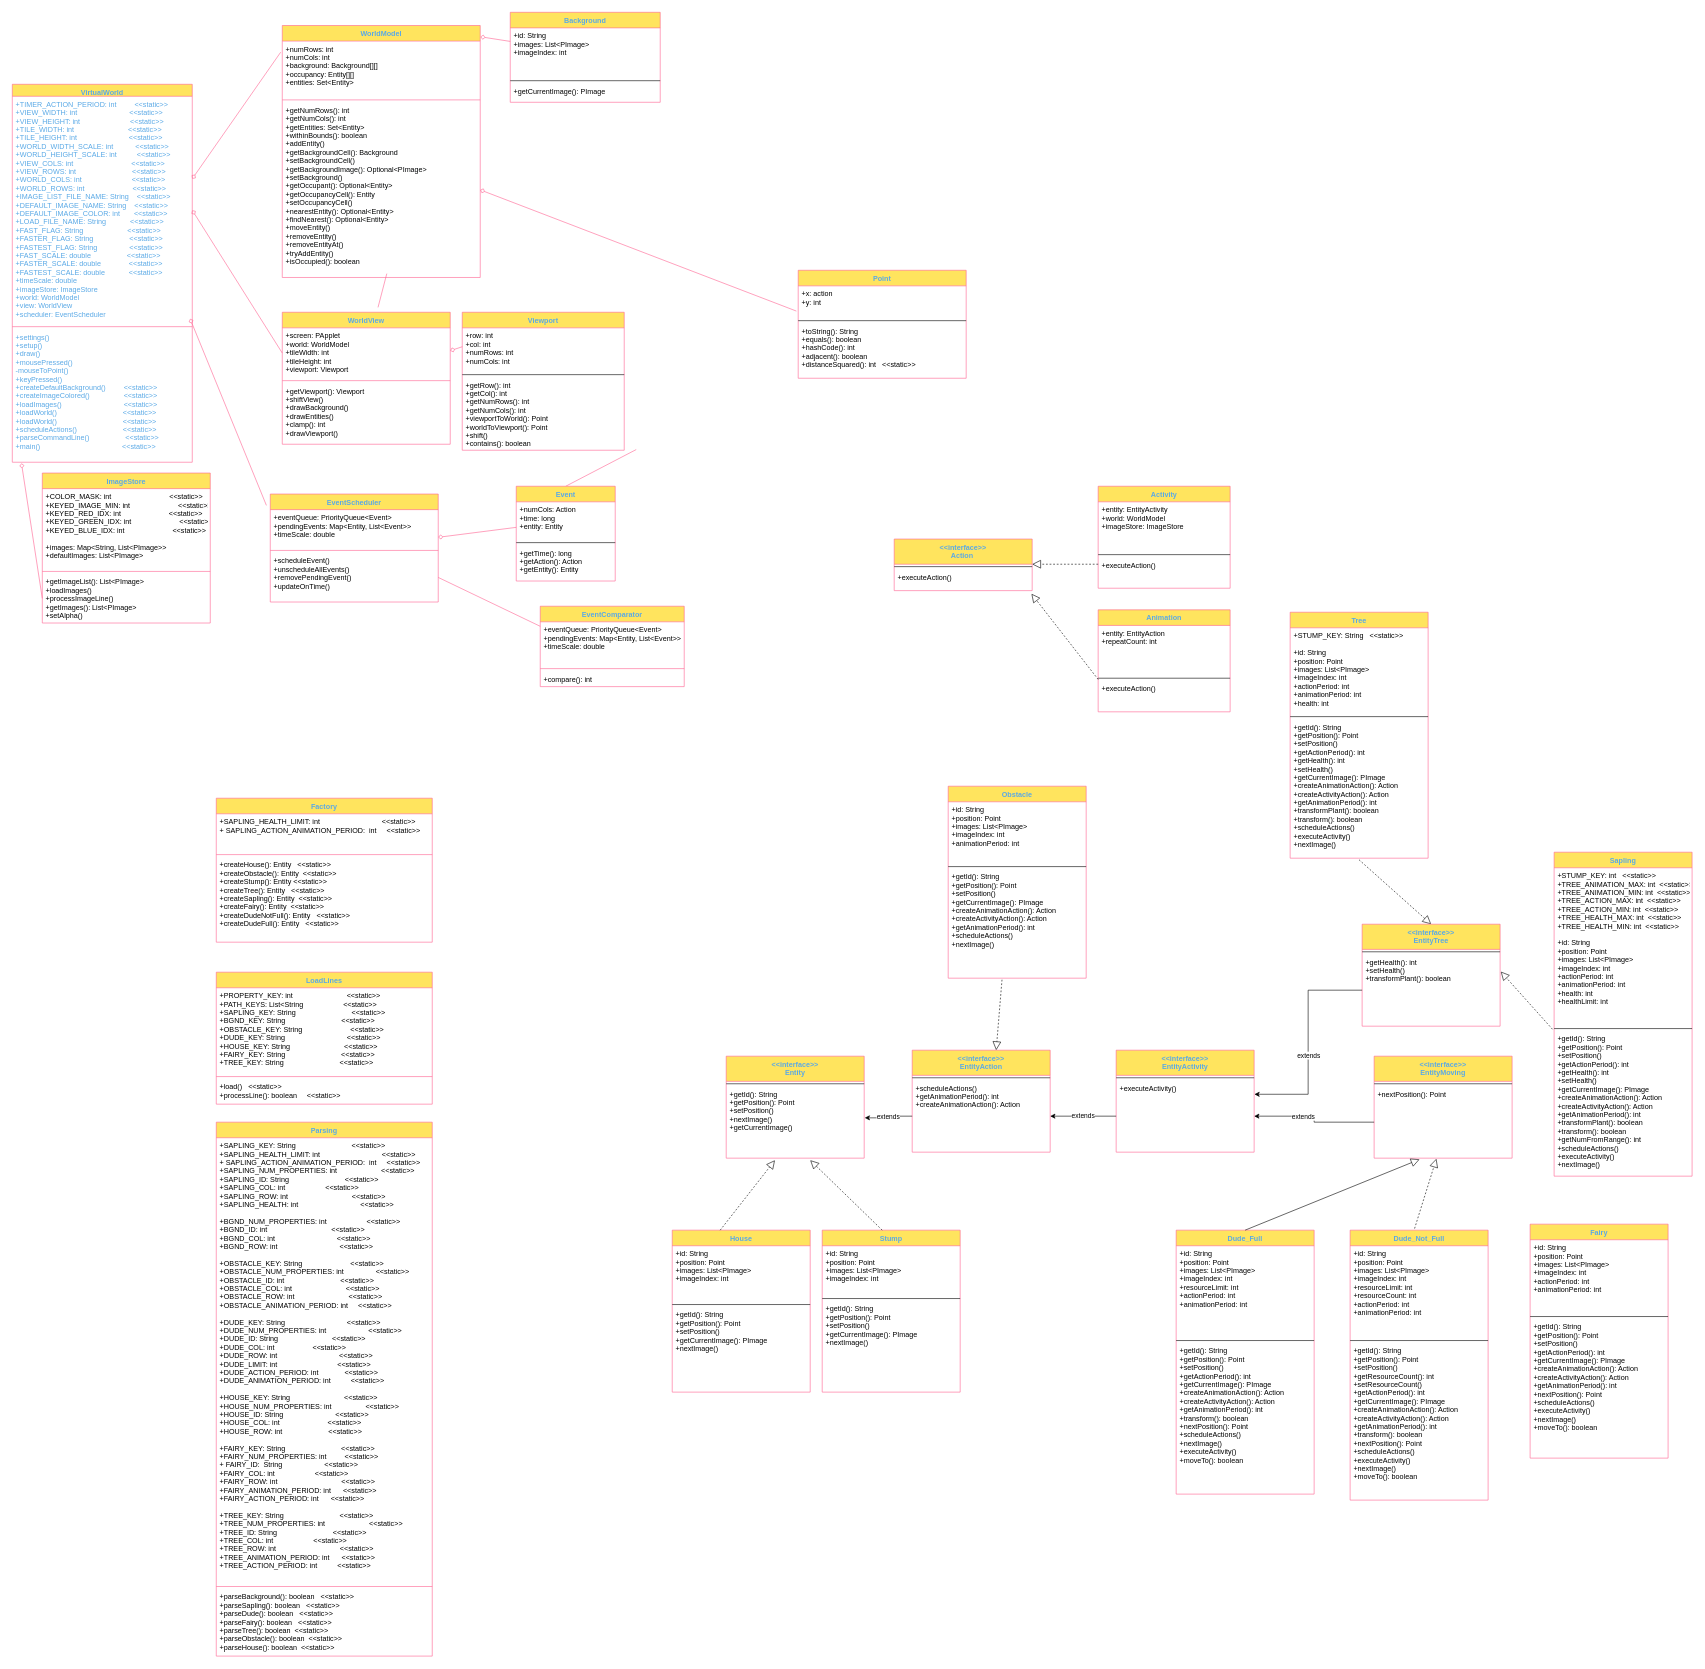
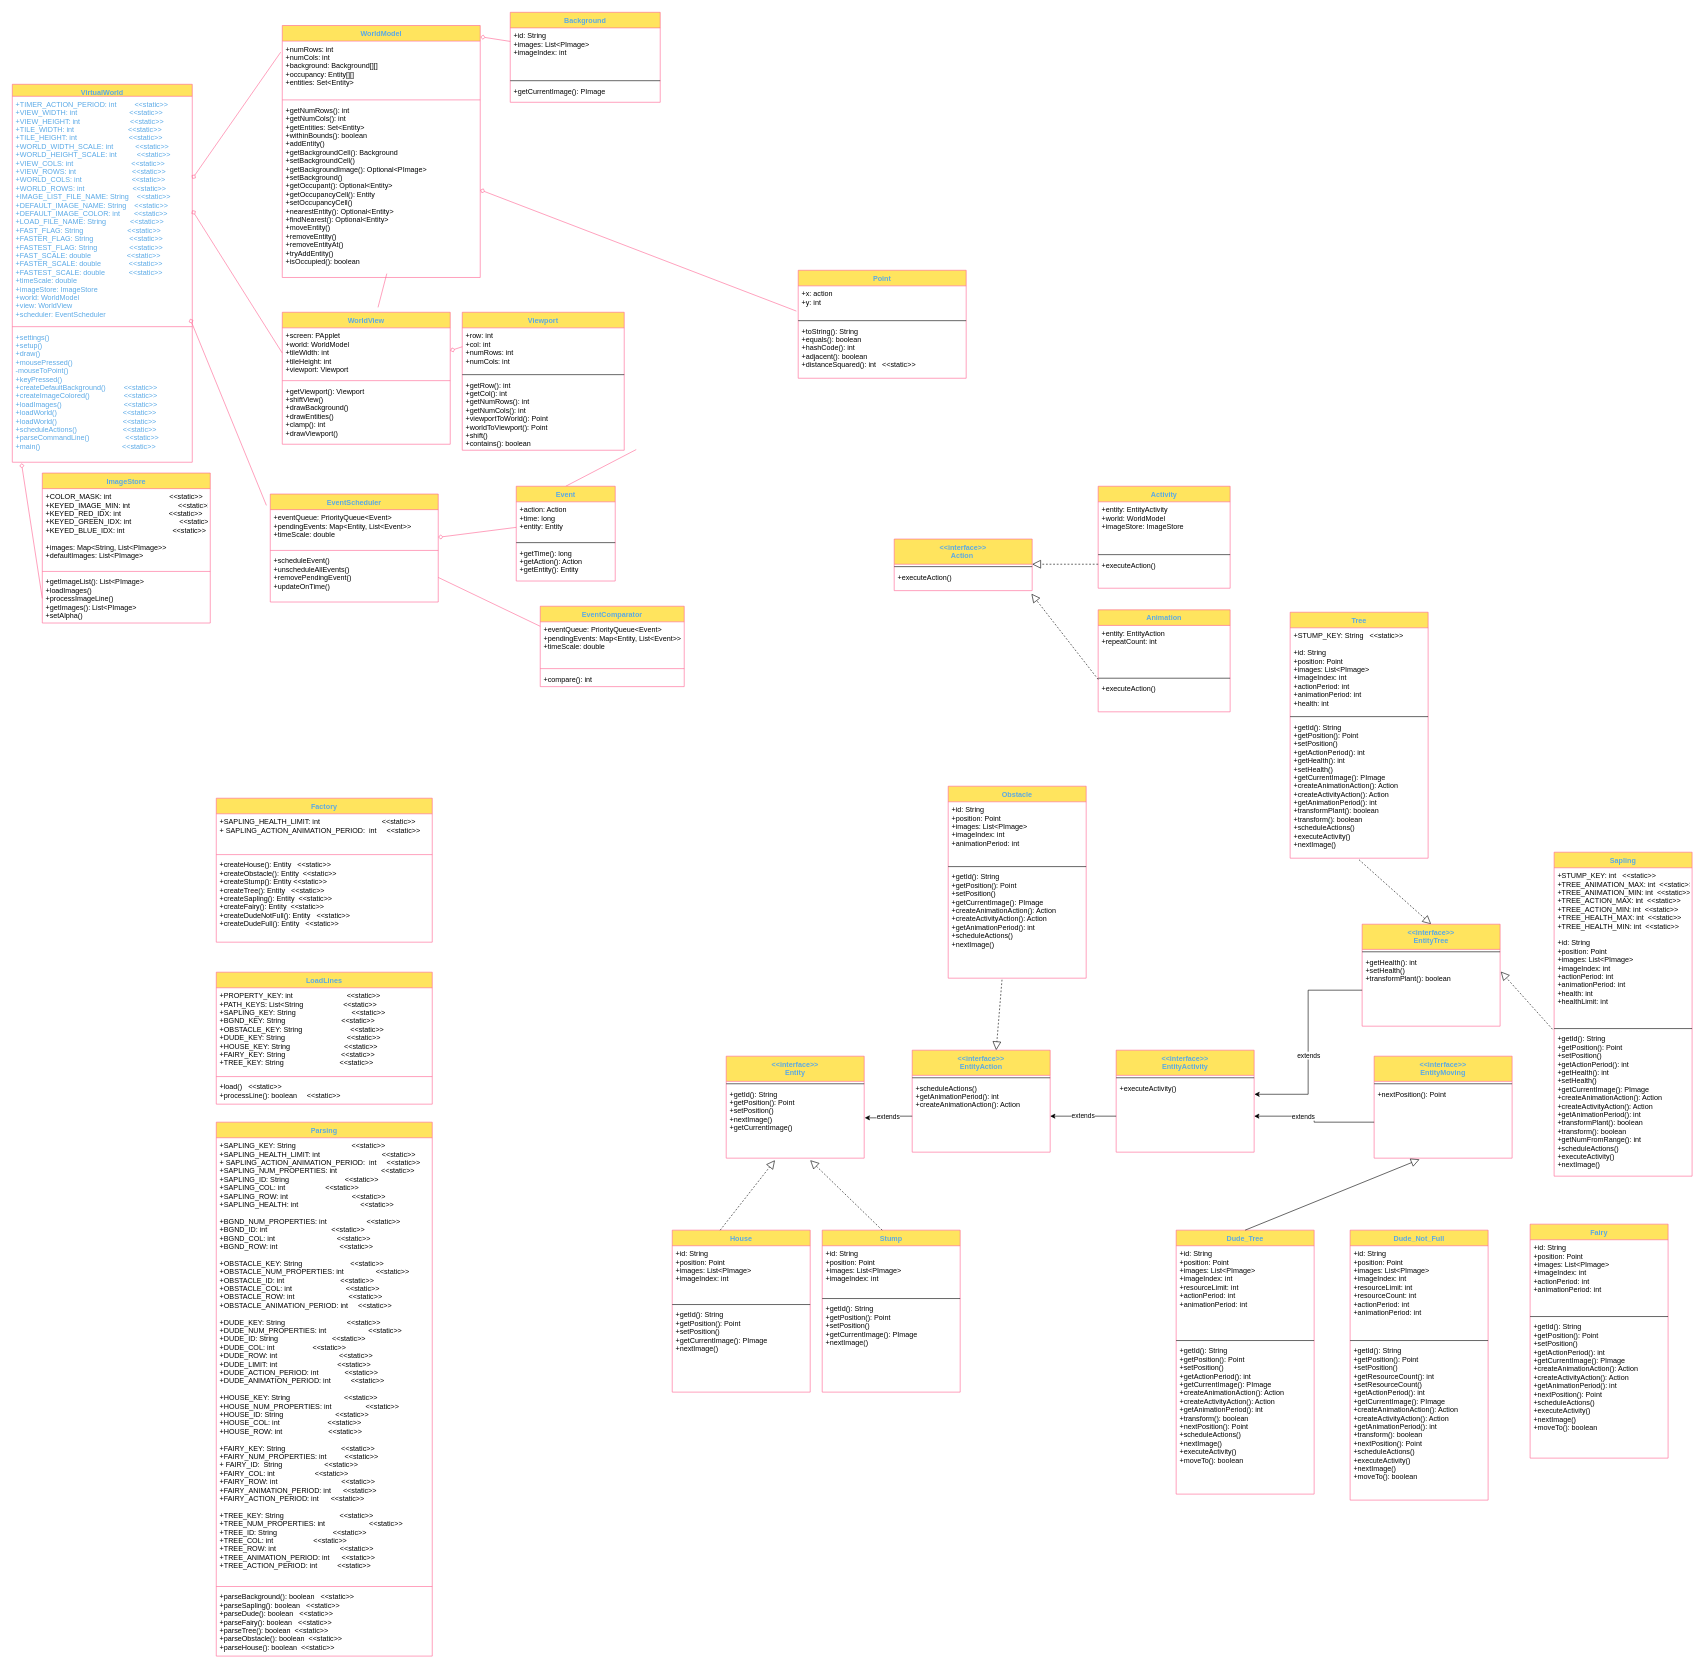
node "+numCols: Action +time: long +entity: Entity": label "+numCols: Action +time: long +entity: Entity" -> "+action: Action +time: long +entity: Entity"
edge "Dude_Not_Full" -> "+nextPosition(): Point": removed
node "Dude_Full": label "Dude_Full" -> "Dude_Tree"
